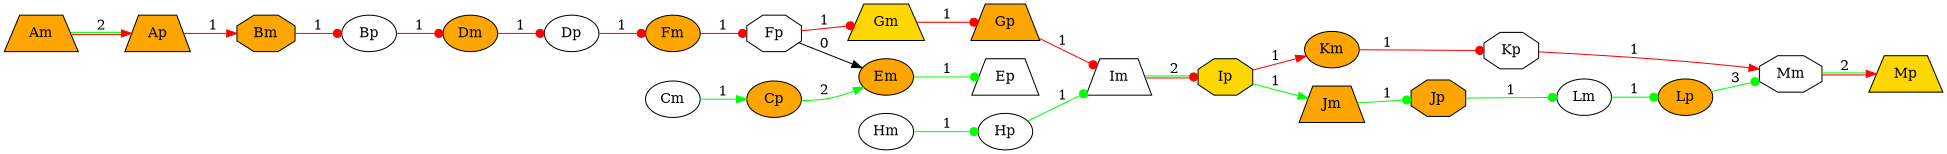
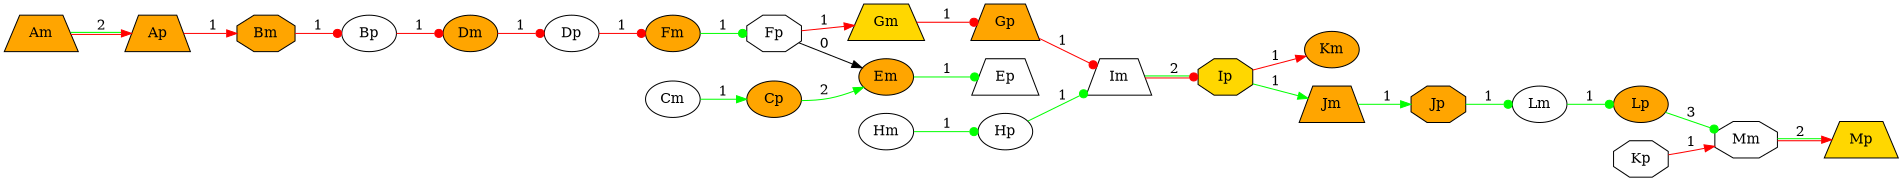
edge "Fp" -> "Gm": arrowhead dot -> normal
edge "Fm" -> "Fp": color red -> green
edge "Km" -> "Kp": removed, label "1"
edge "Jm" -> "Jp": arrowhead dot -> normal
